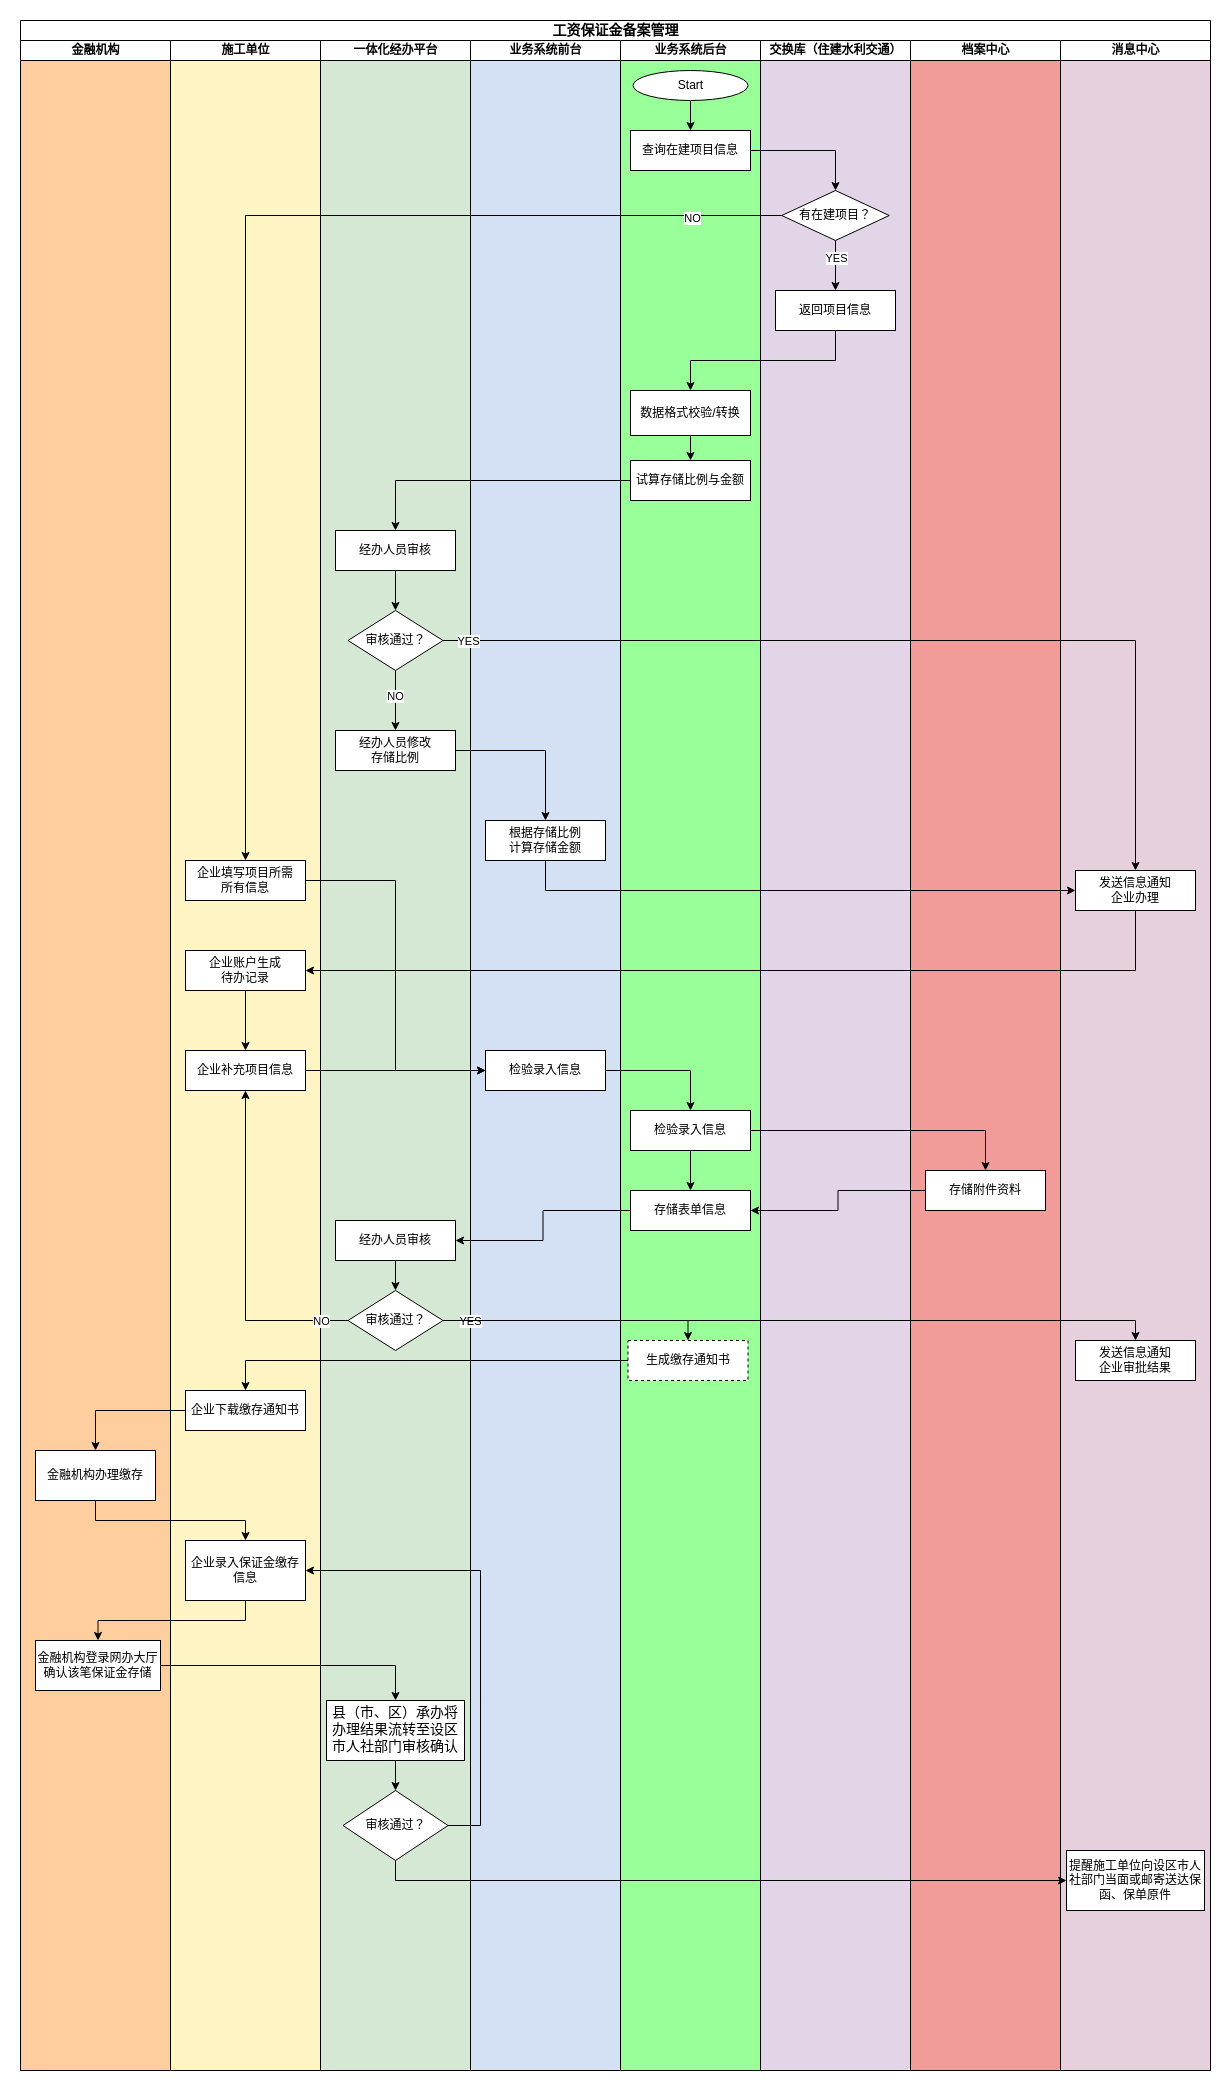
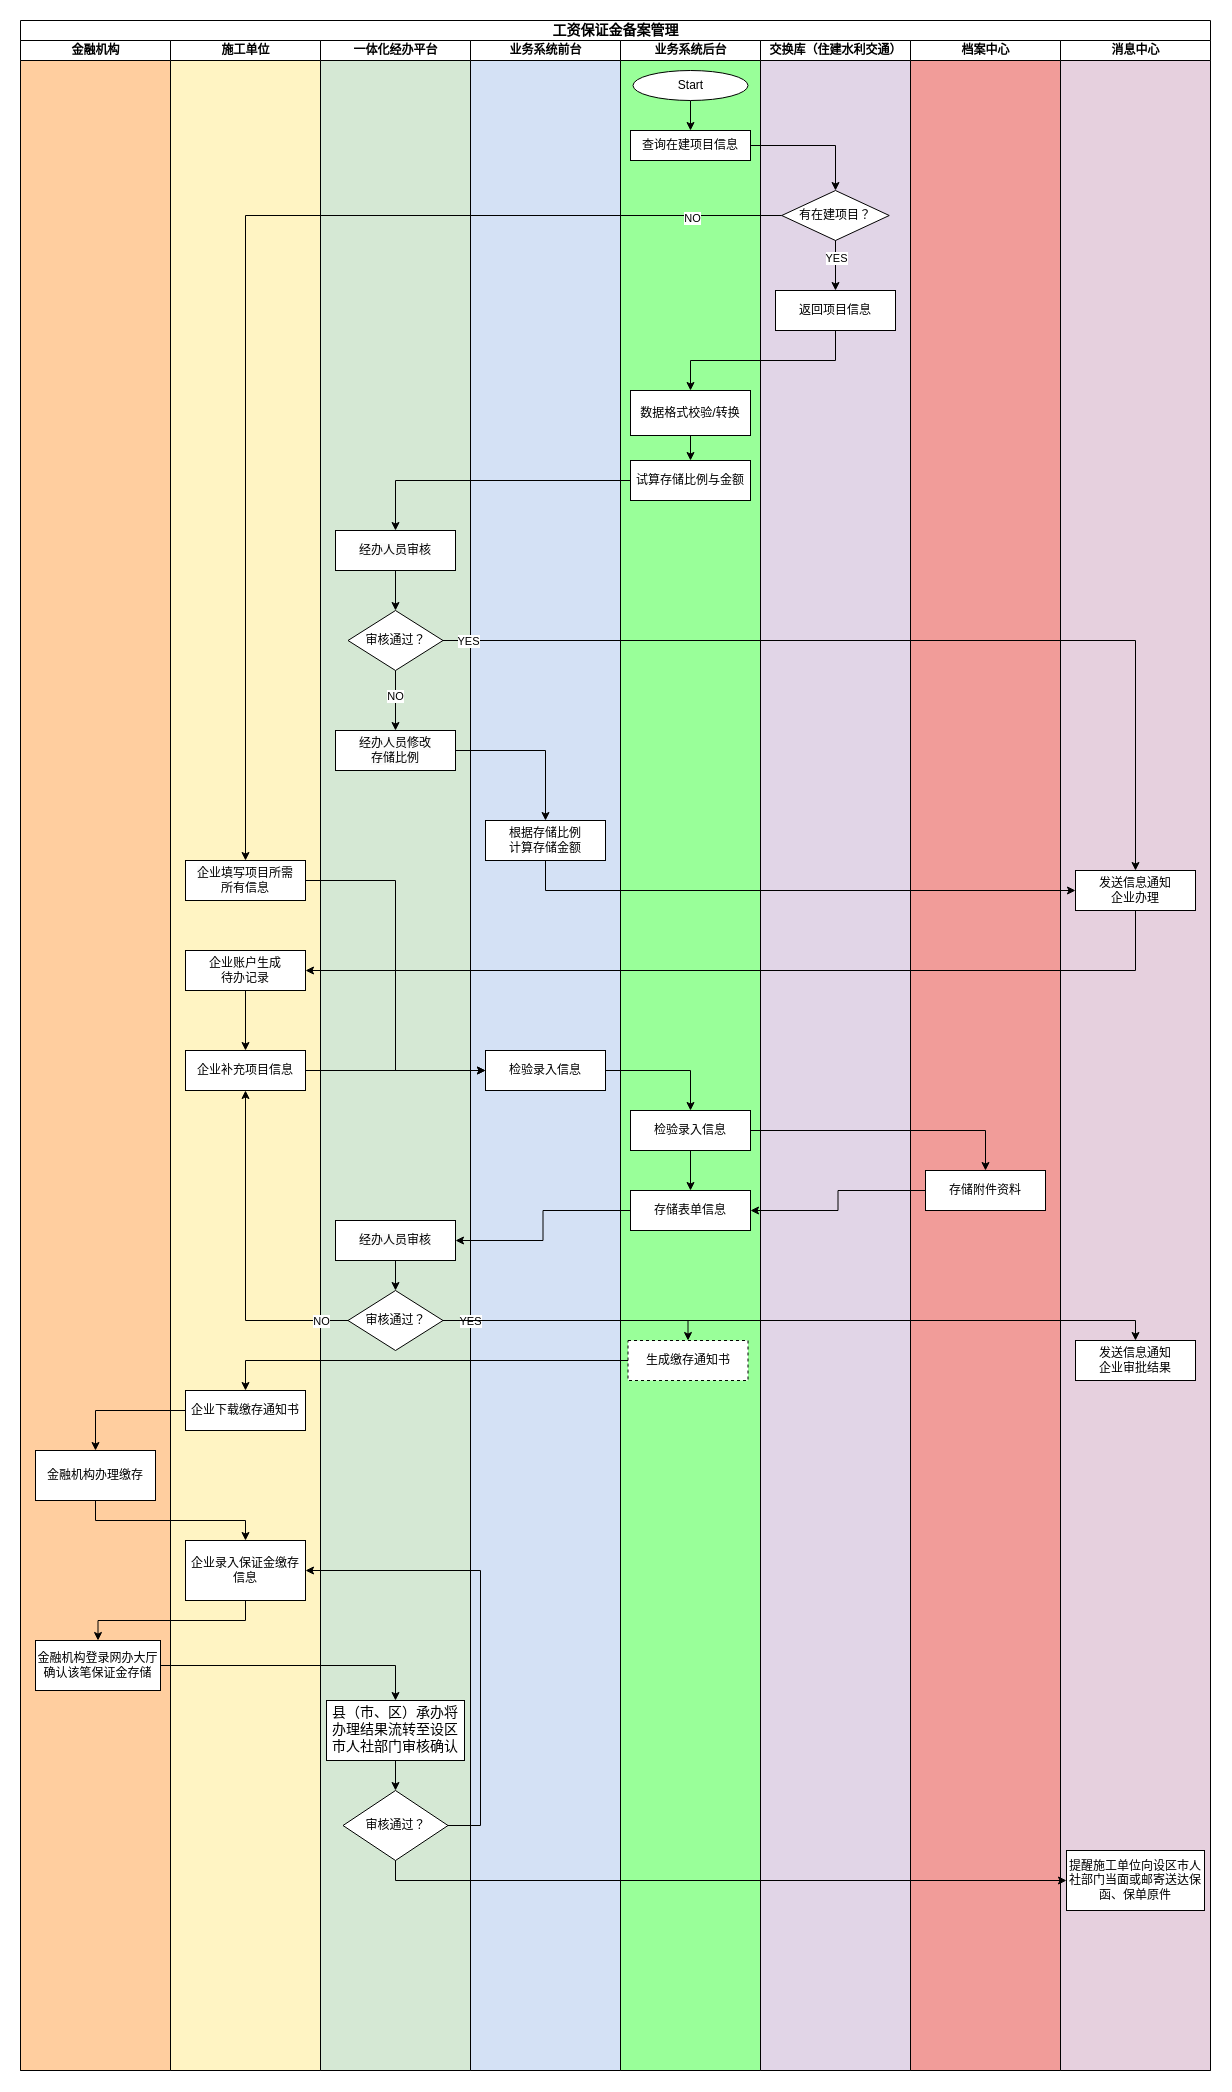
node "查询在建项目信息": size 120x40 -> 120x30
